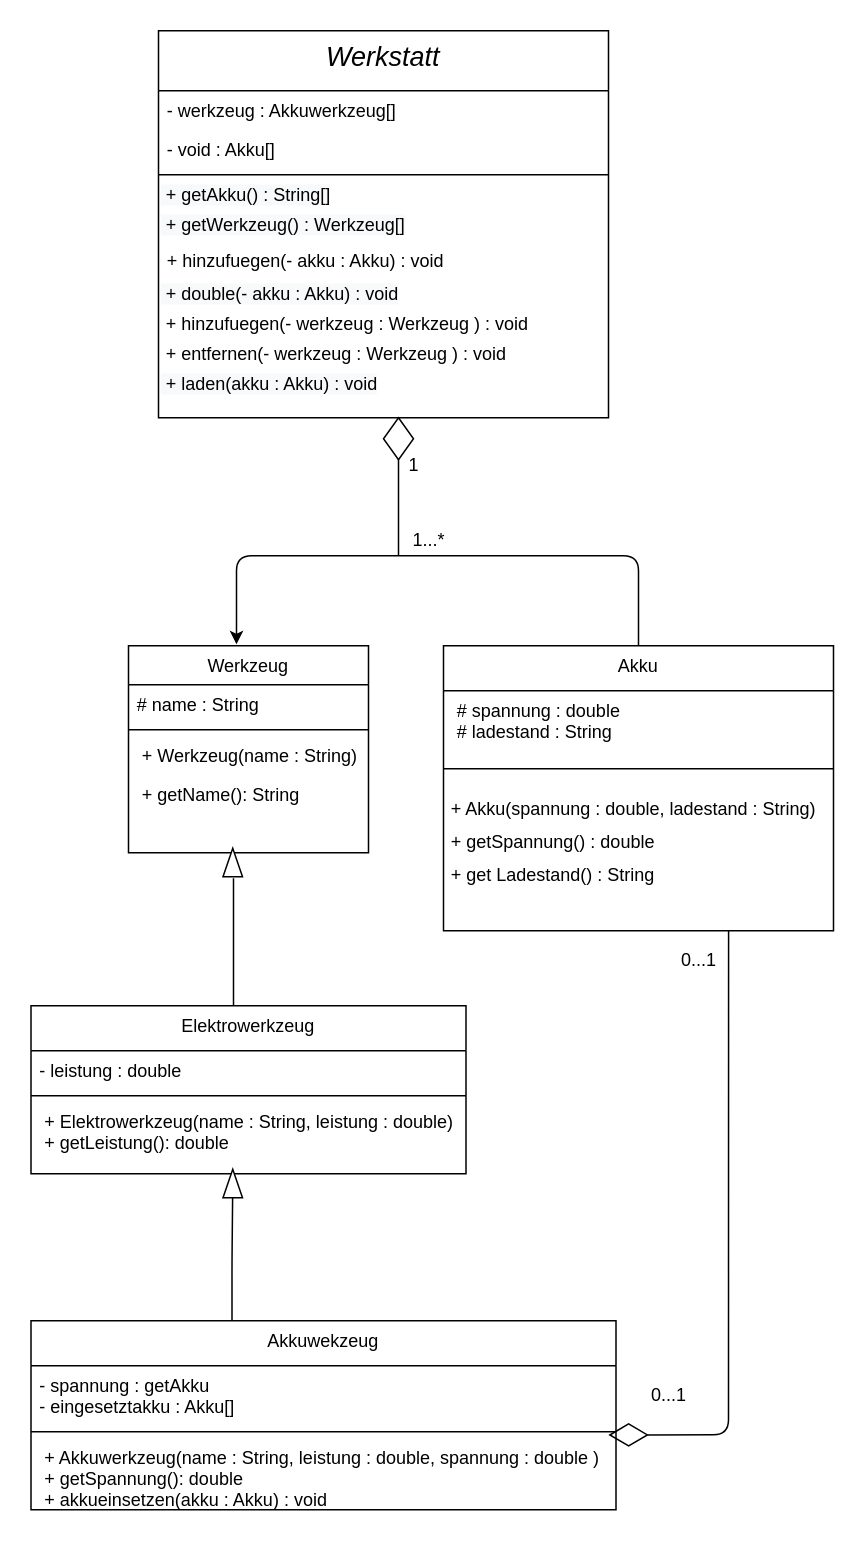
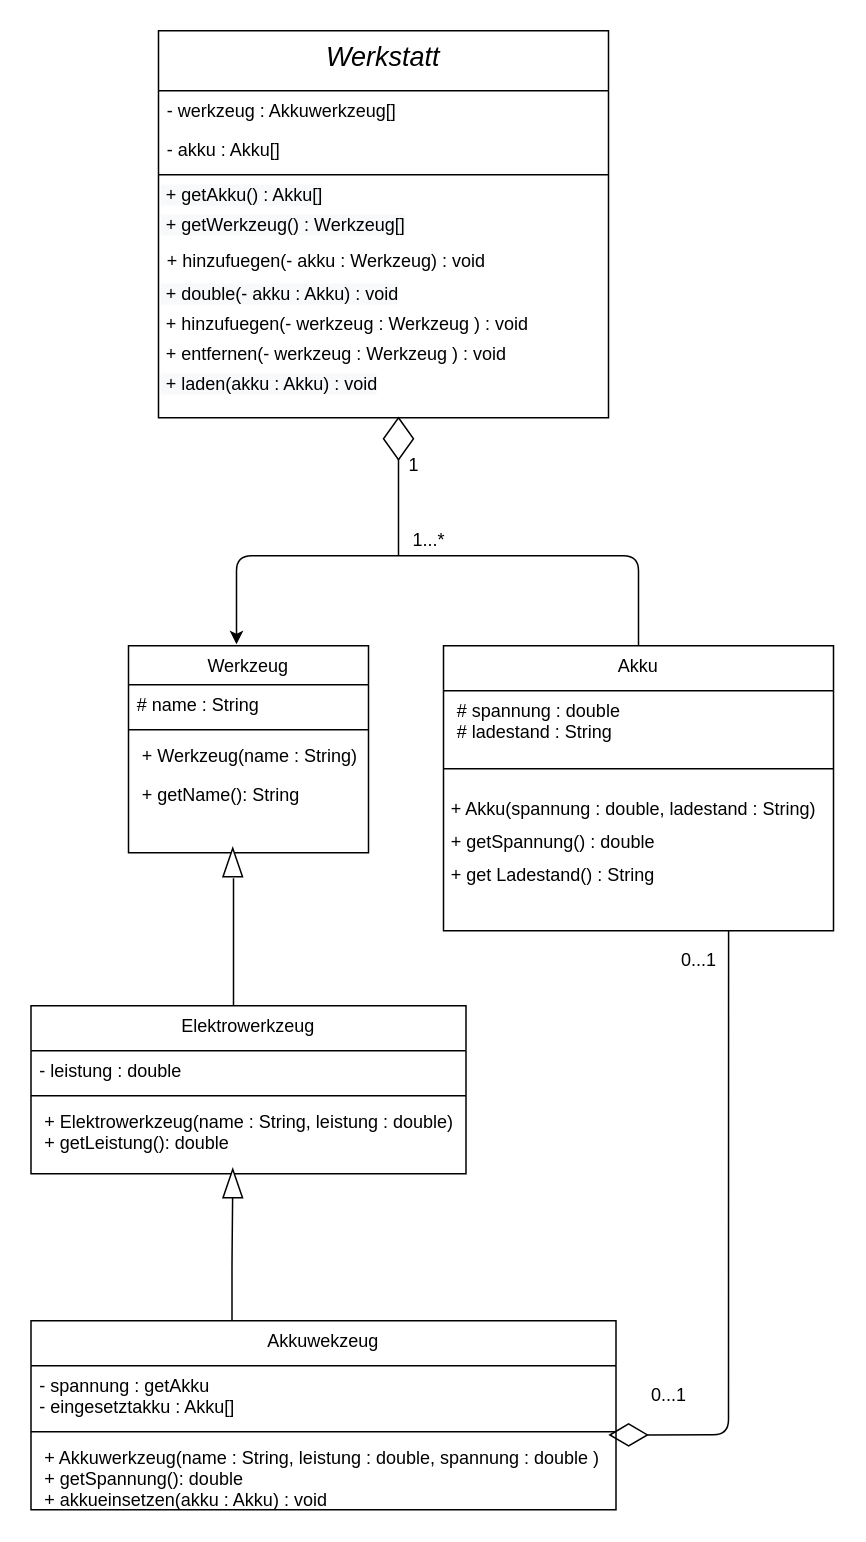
node "- void : Akku[]": label "- void : Akku[]" -> "- akku : Akku[]"
node "+ getAkku() : String[]": label "+ getAkku() : String[]" -> "+ getAkku() : Akku[]"
node "+ hinzufuegen(- akku : Akku) : void": label "+ hinzufuegen(- akku : Akku) : void" -> "+ hinzufuegen(- akku : Werkzeug) : void"
